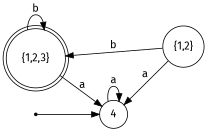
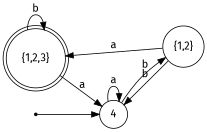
edge "{1,2}" -> "{1,2,3}": label "b" -> "a"
edge "{1,2}" -> "4": label "a" -> "b"
edge "4" -> "{1,2}": added, label "b"
